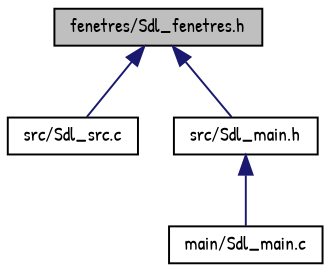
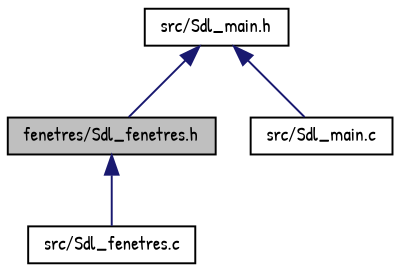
edge "src/Sdl_main.h" -> "fenetres/Sdl_fenetres.h": reversed
node "src/Sdl_src.c": label "src/Sdl_src.c" -> "src/Sdl_fenetres.c"
node "main/Sdl_main.c": label "main/Sdl_main.c" -> "src/Sdl_main.c"
